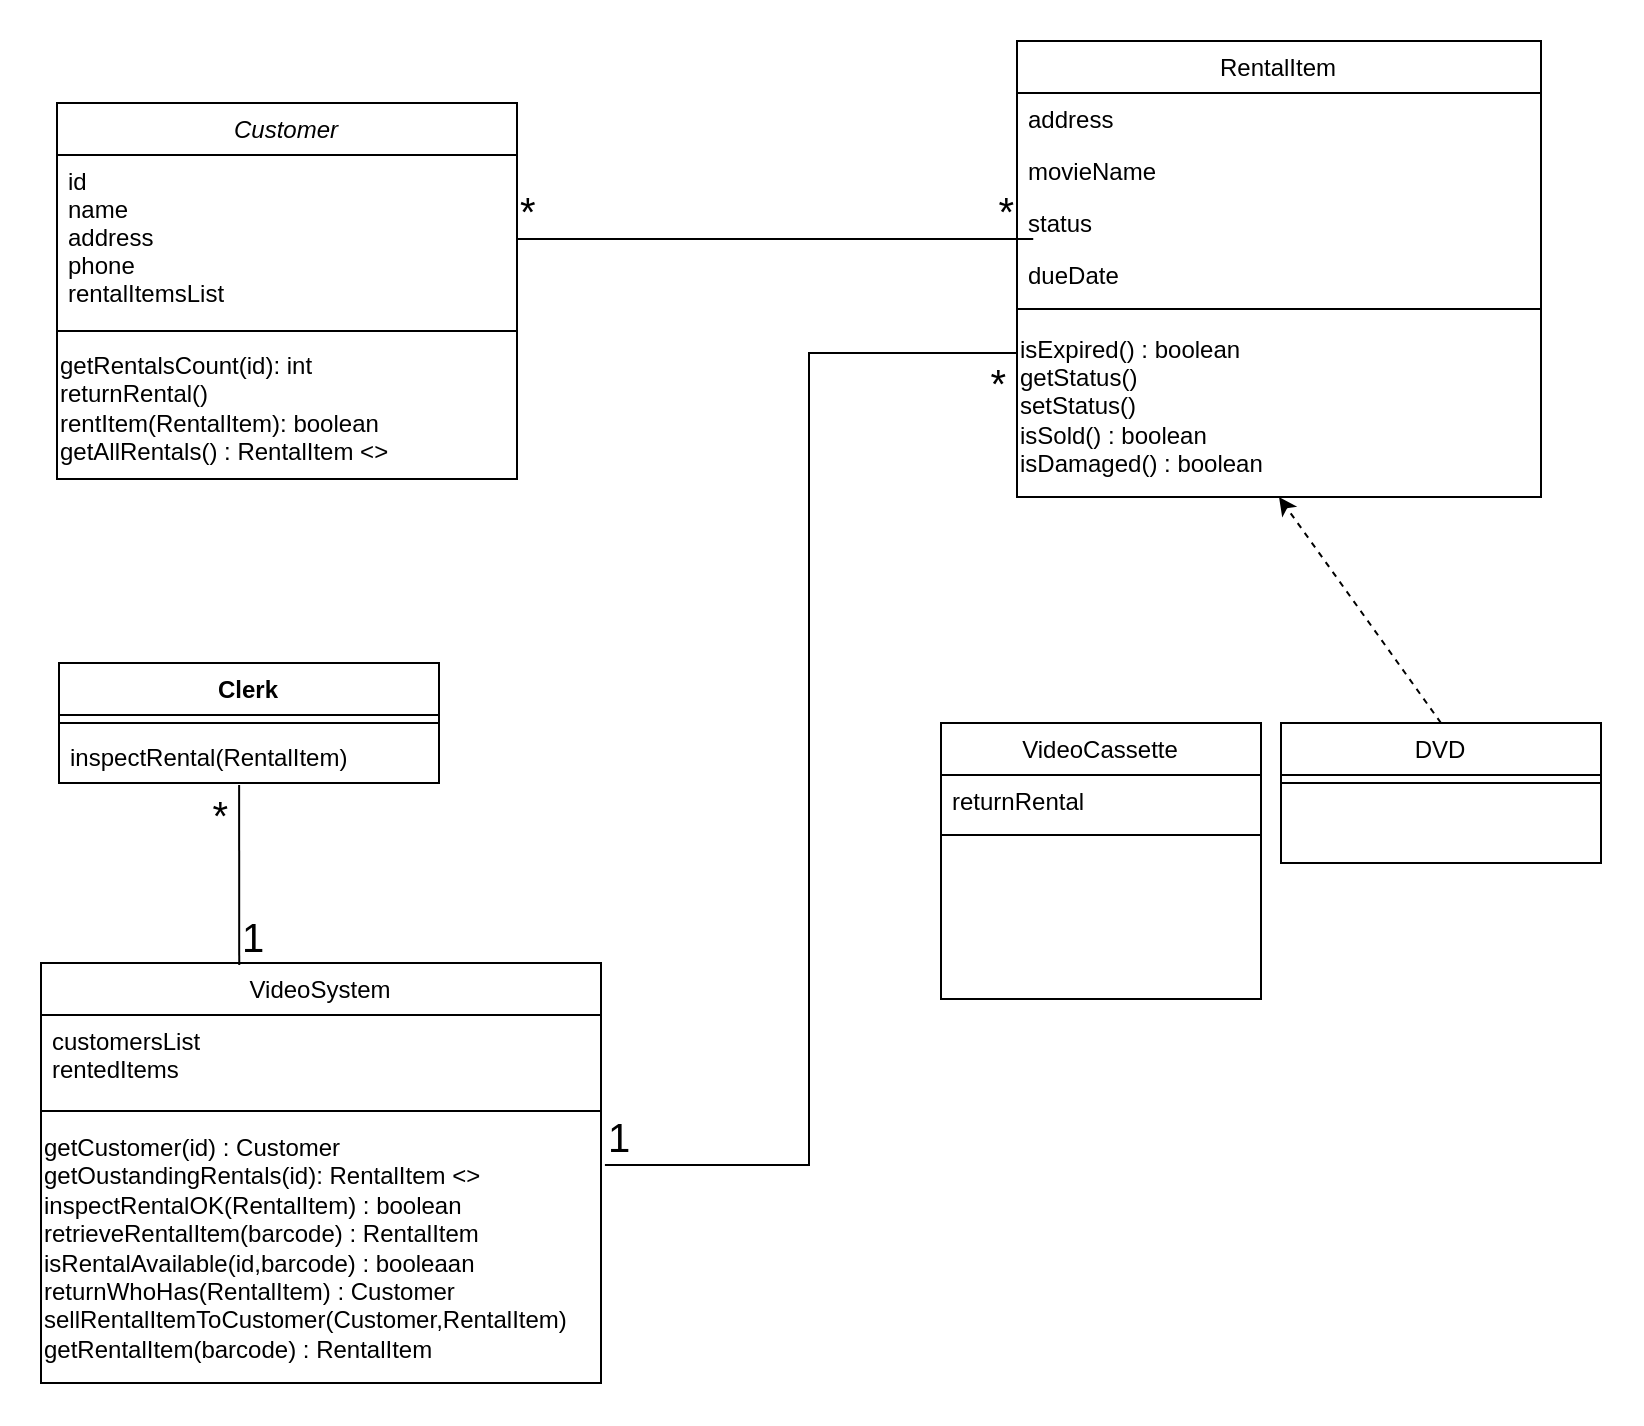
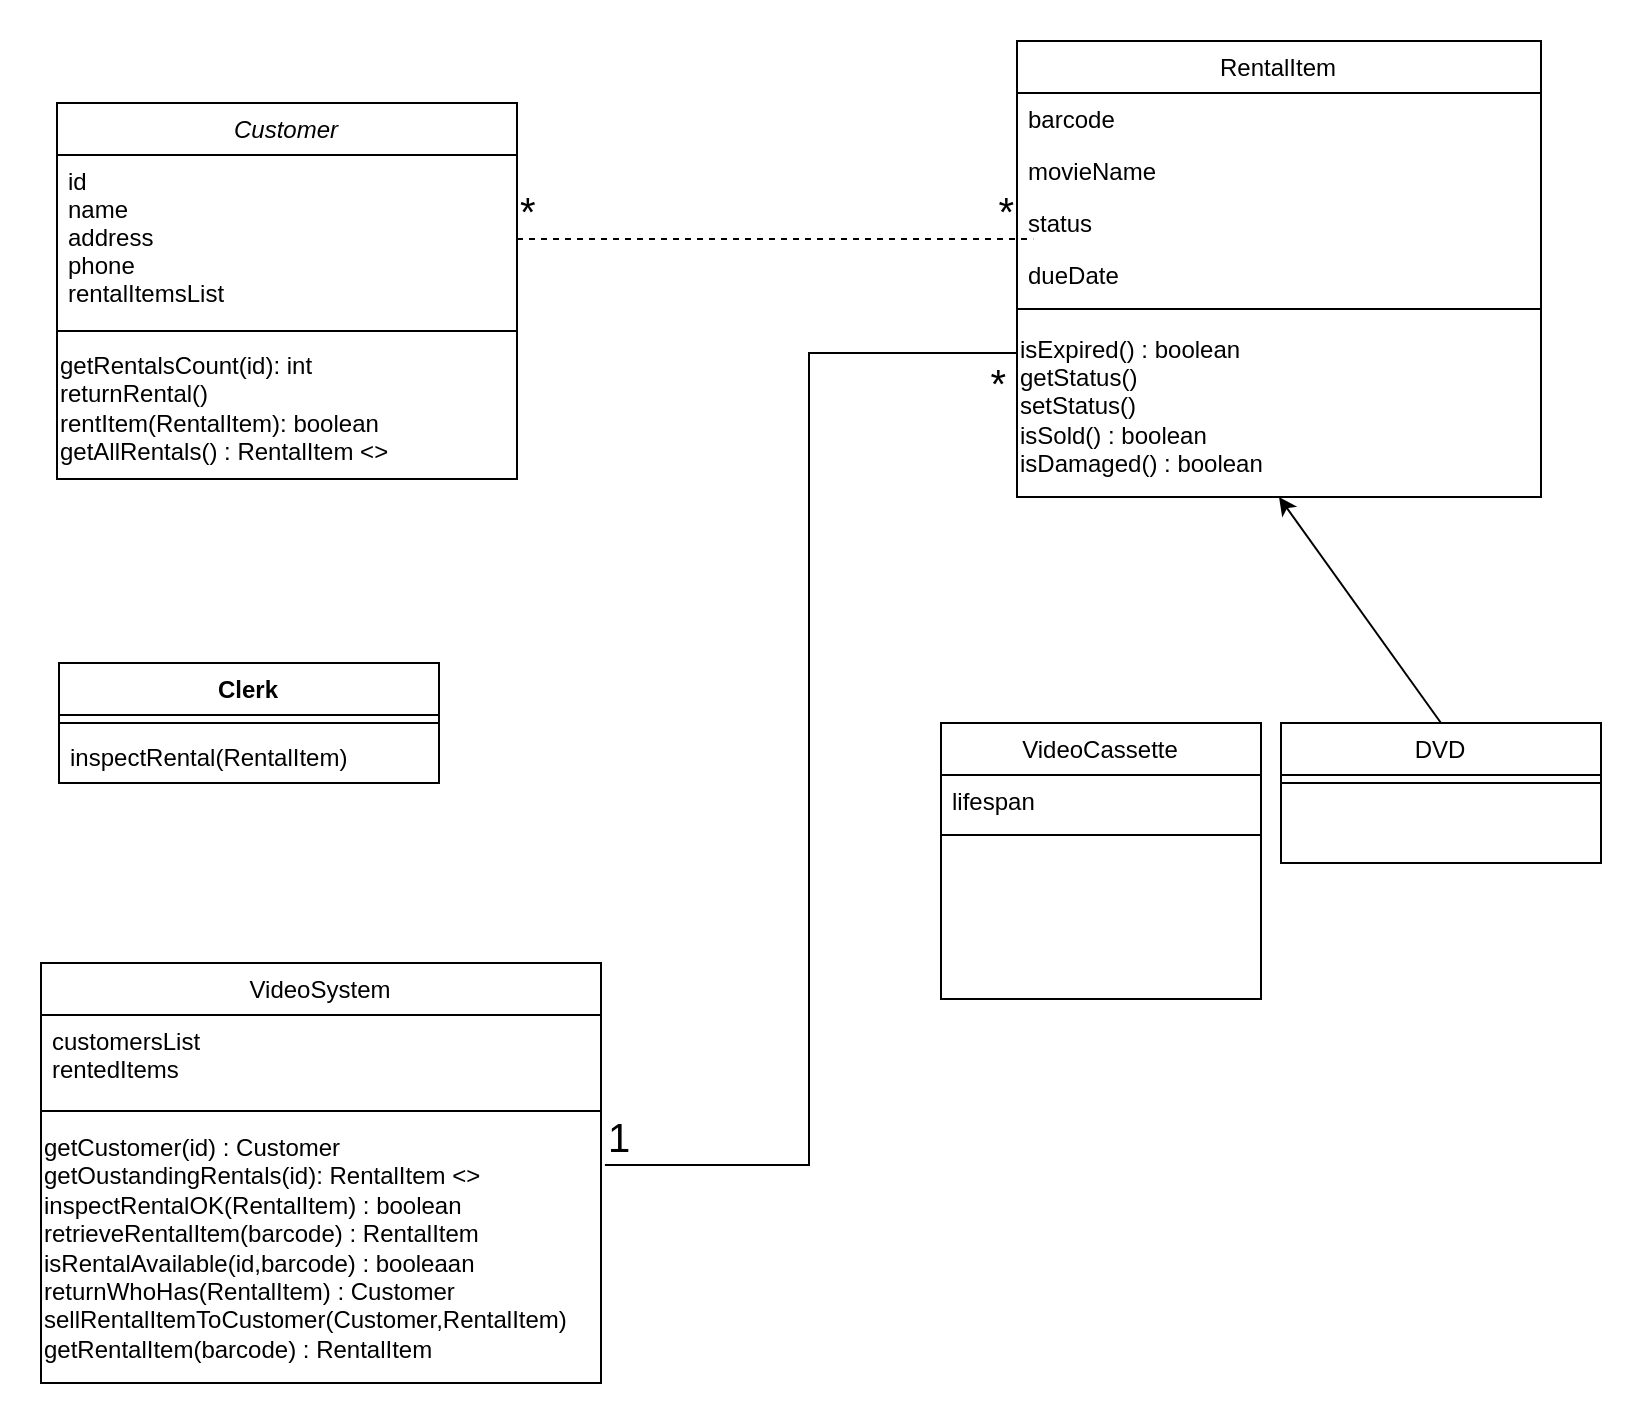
node "address": label "address" -> "barcode"
edge "id name address phone rentalItemsList" -- "dueDate": style solid -> dashed
edge "DVD" -> "RentalItem": style dashed -> solid
node "returnRental": label "returnRental" -> "lifespan"
edge "inspectRental(RentalItem)" -- "VideoSystem": removed, labels "*", "1"
